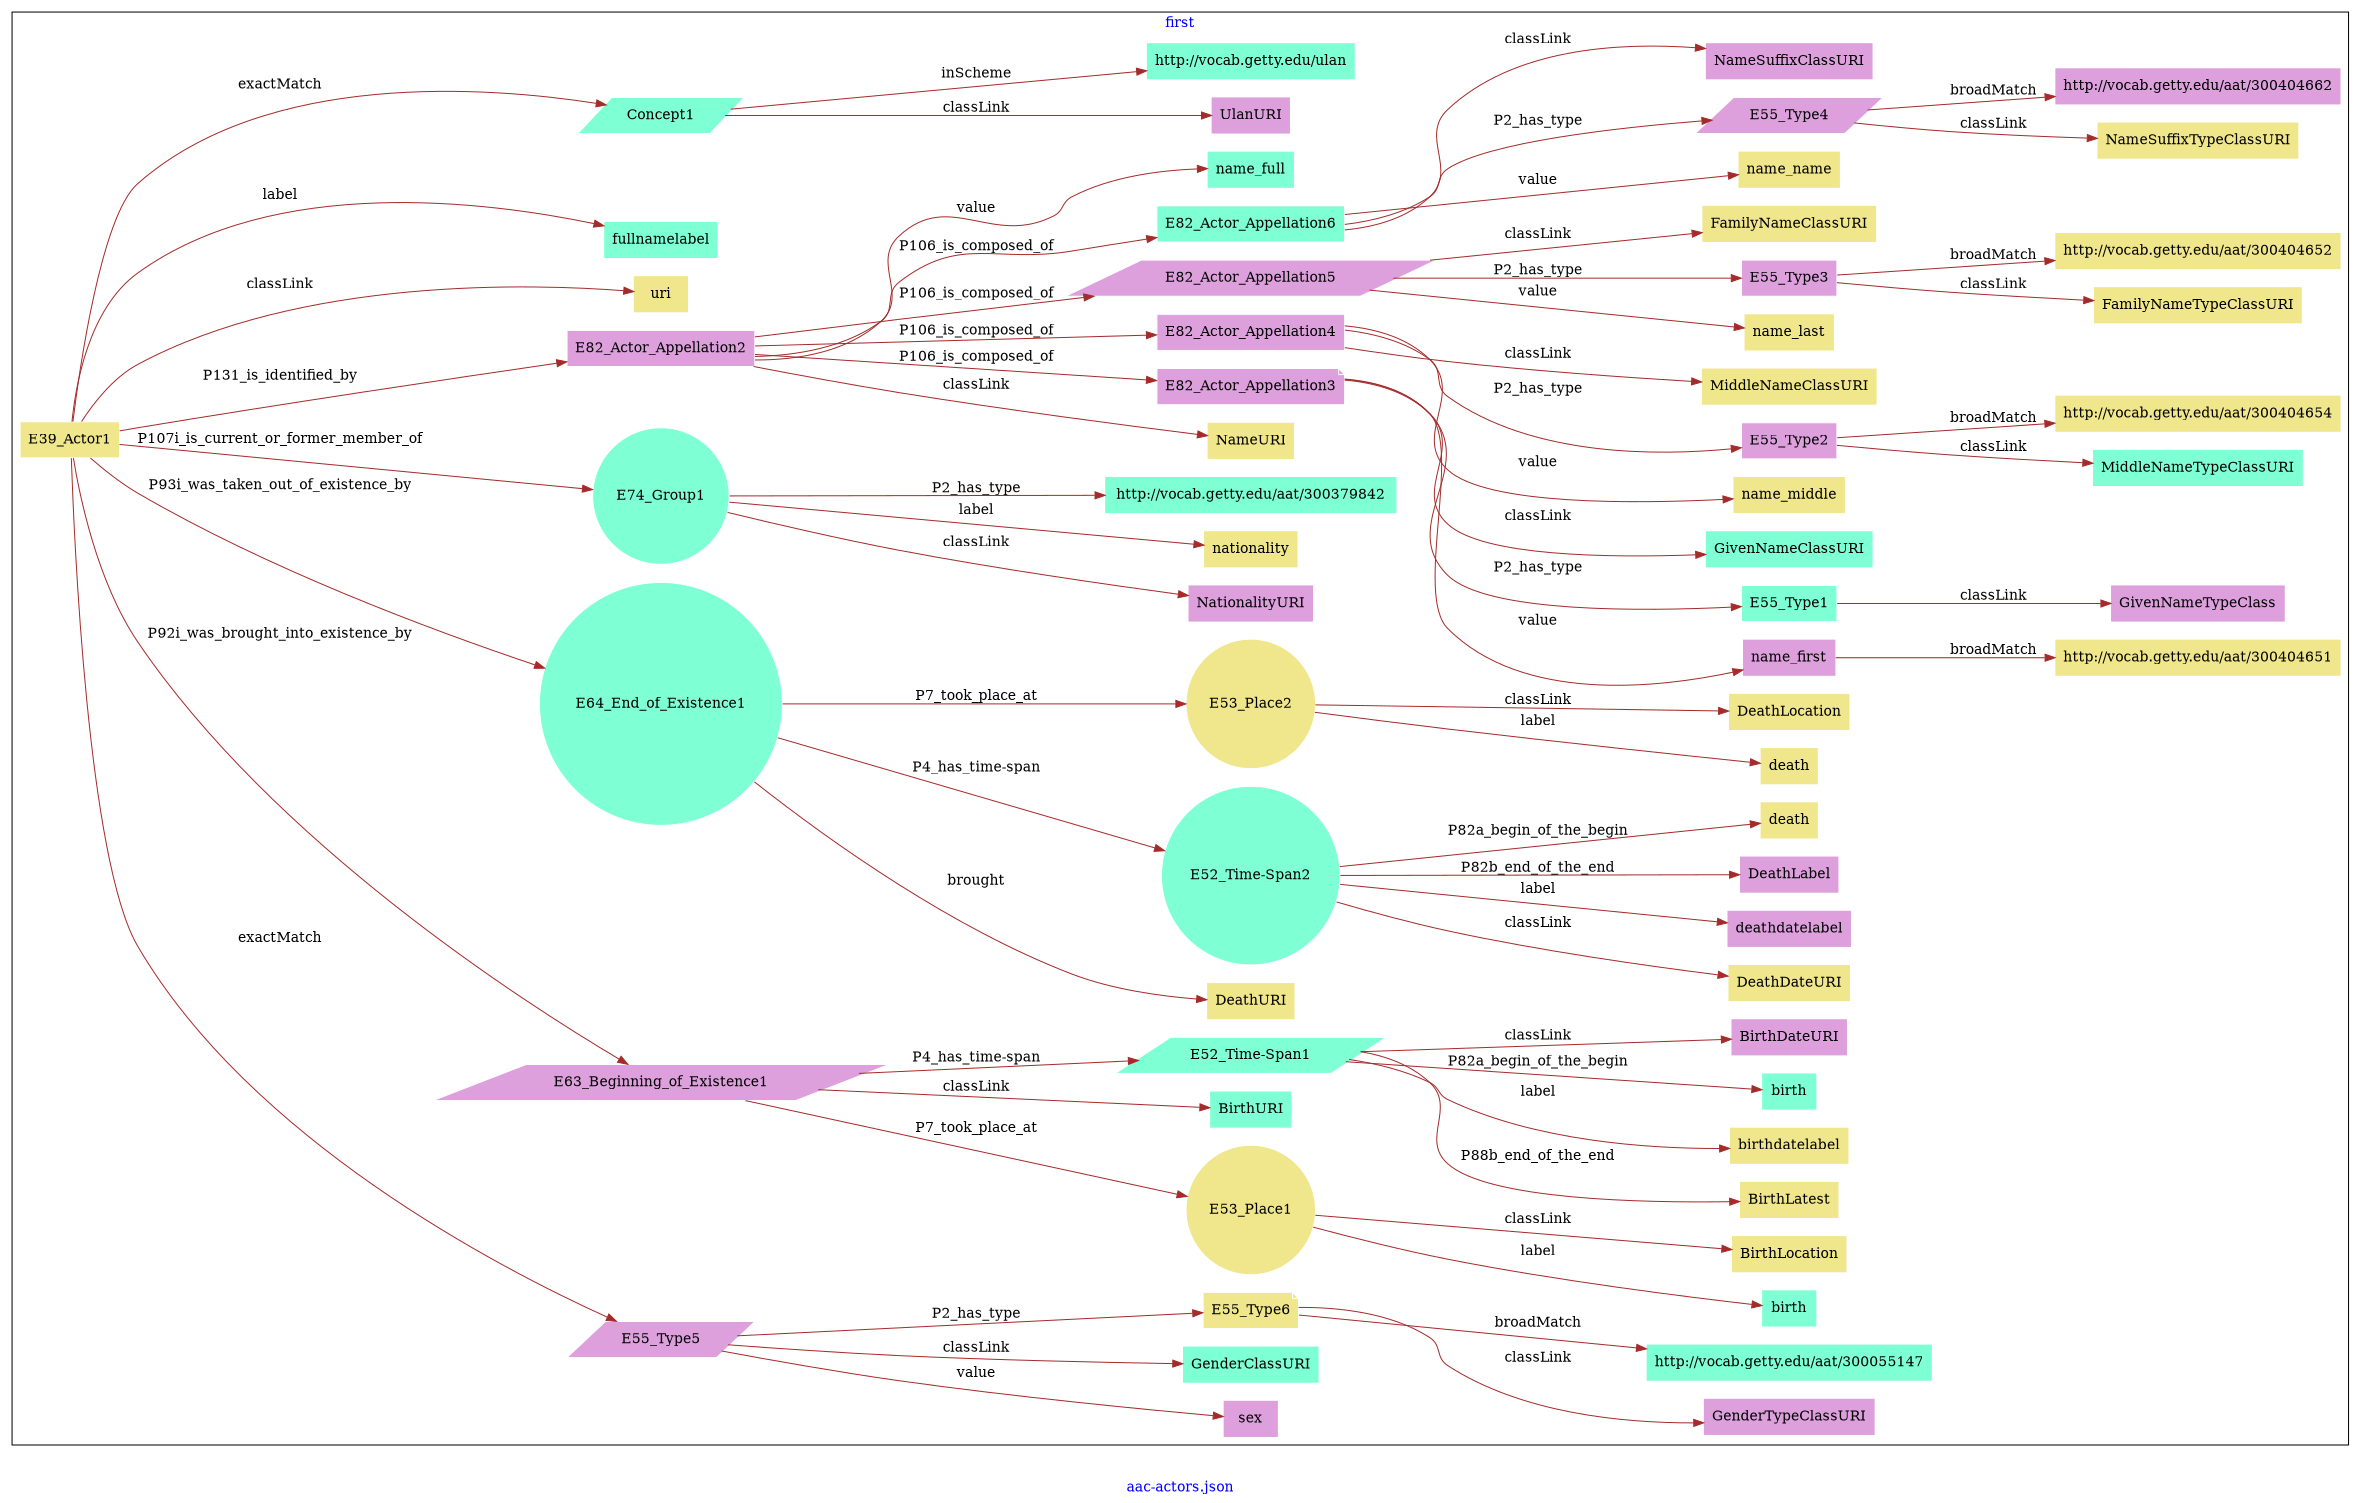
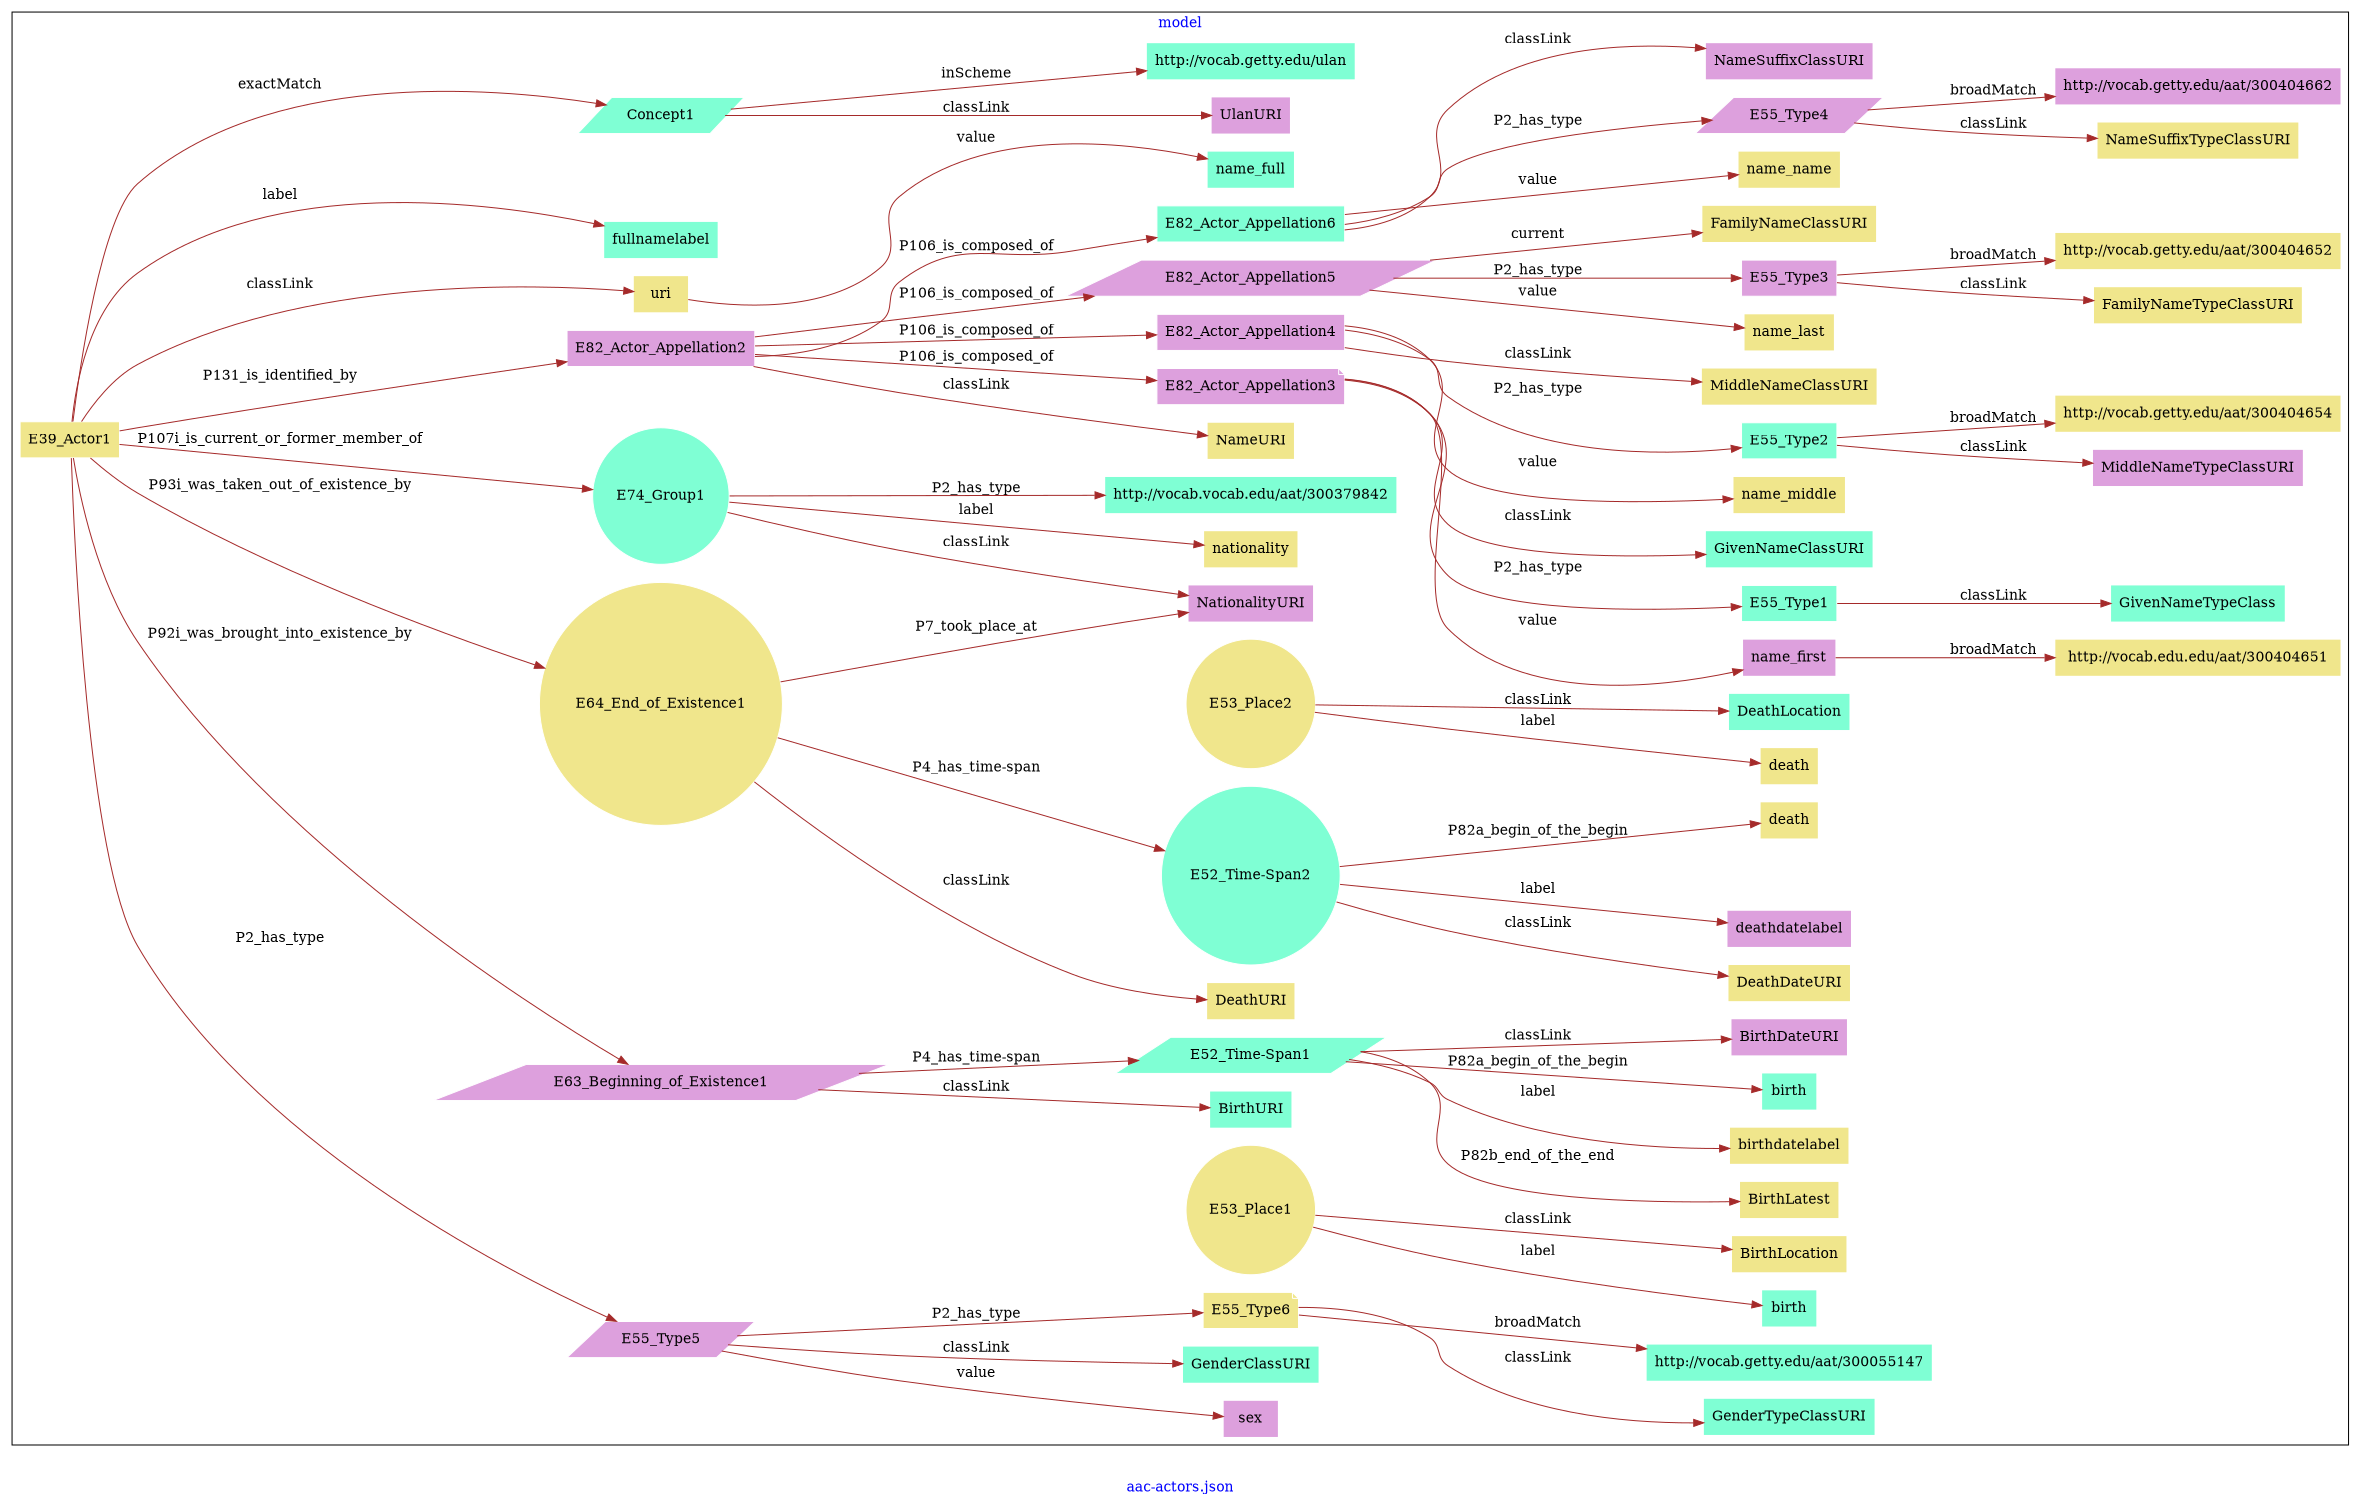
cluster "first": label "first" -> "model"
edge "E82_Actor_Appellation2" -> "name_full": now "uri" -> "name_full"
edge "E82_Actor_Appellation5" -> "FamilyNameClassURI": label "classLink" -> "current"
node "E55_Type2": fillcolor plum -> aquamarine
node "MiddleNameTypeClassURI": fillcolor aquamarine -> plum
node "http://vocab.getty.edu/aat/300379842": label "http://vocab.getty.edu/aat/300379842" -> "http://vocab.vocab.edu/aat/300379842"
node "GivenNameTypeClass": fillcolor plum -> aquamarine
node "http://vocab.getty.edu/aat/300404651": label "http://vocab.getty.edu/aat/300404651" -> "http://vocab.edu.edu/aat/300404651"
node "E64_End_of_Existence1": fillcolor aquamarine -> khaki
edge "E64_End_of_Existence1" -> "E53_Place2": now "E64_End_of_Existence1" -> "NationalityURI"
node "DeathLocation": fillcolor khaki -> aquamarine
node "DeathLabel": removed
edge "E64_End_of_Existence1" -> "DeathURI": label "brought" -> "classLink"
edge "E39_Actor1" -> "E55_Type5": label "exactMatch" -> "P2_has_type"
edge "E63_Beginning_of_Existence1" -> "E53_Place1": removed, label "P7_took_place_at"
edge "E52_Time-Span1" -> "BirthLatest": label "P88b_end_of_the_end" -> "P82b_end_of_the_end"
node "GenderTypeClassURI": fillcolor plum -> aquamarine
